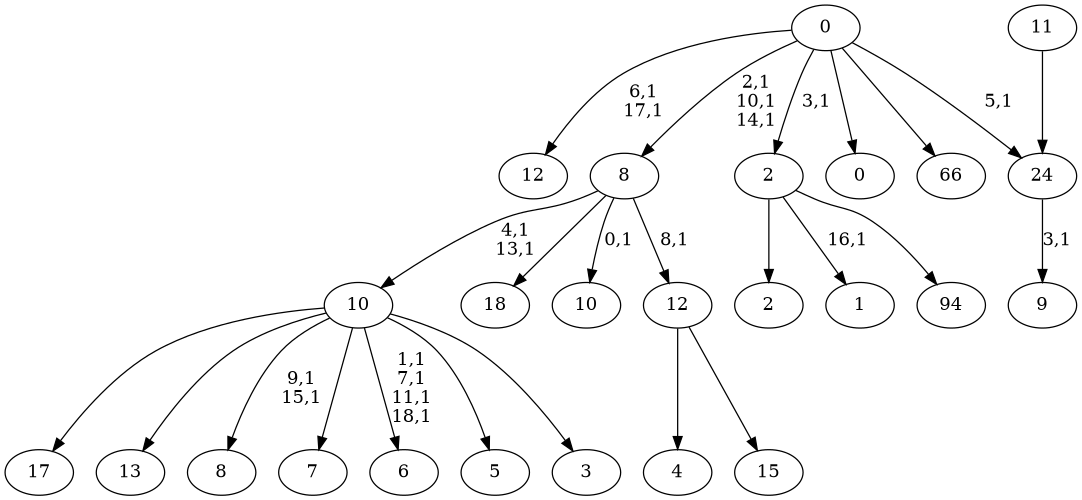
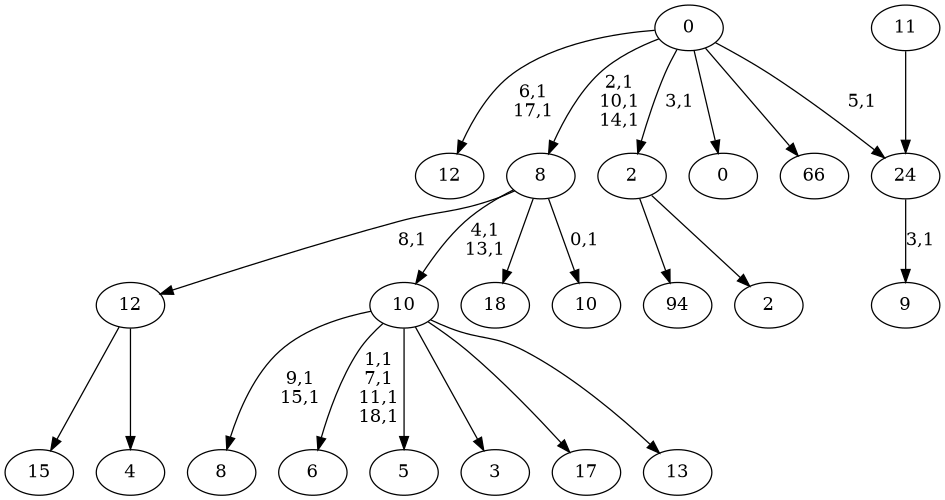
node "1": removed
node "7": removed
